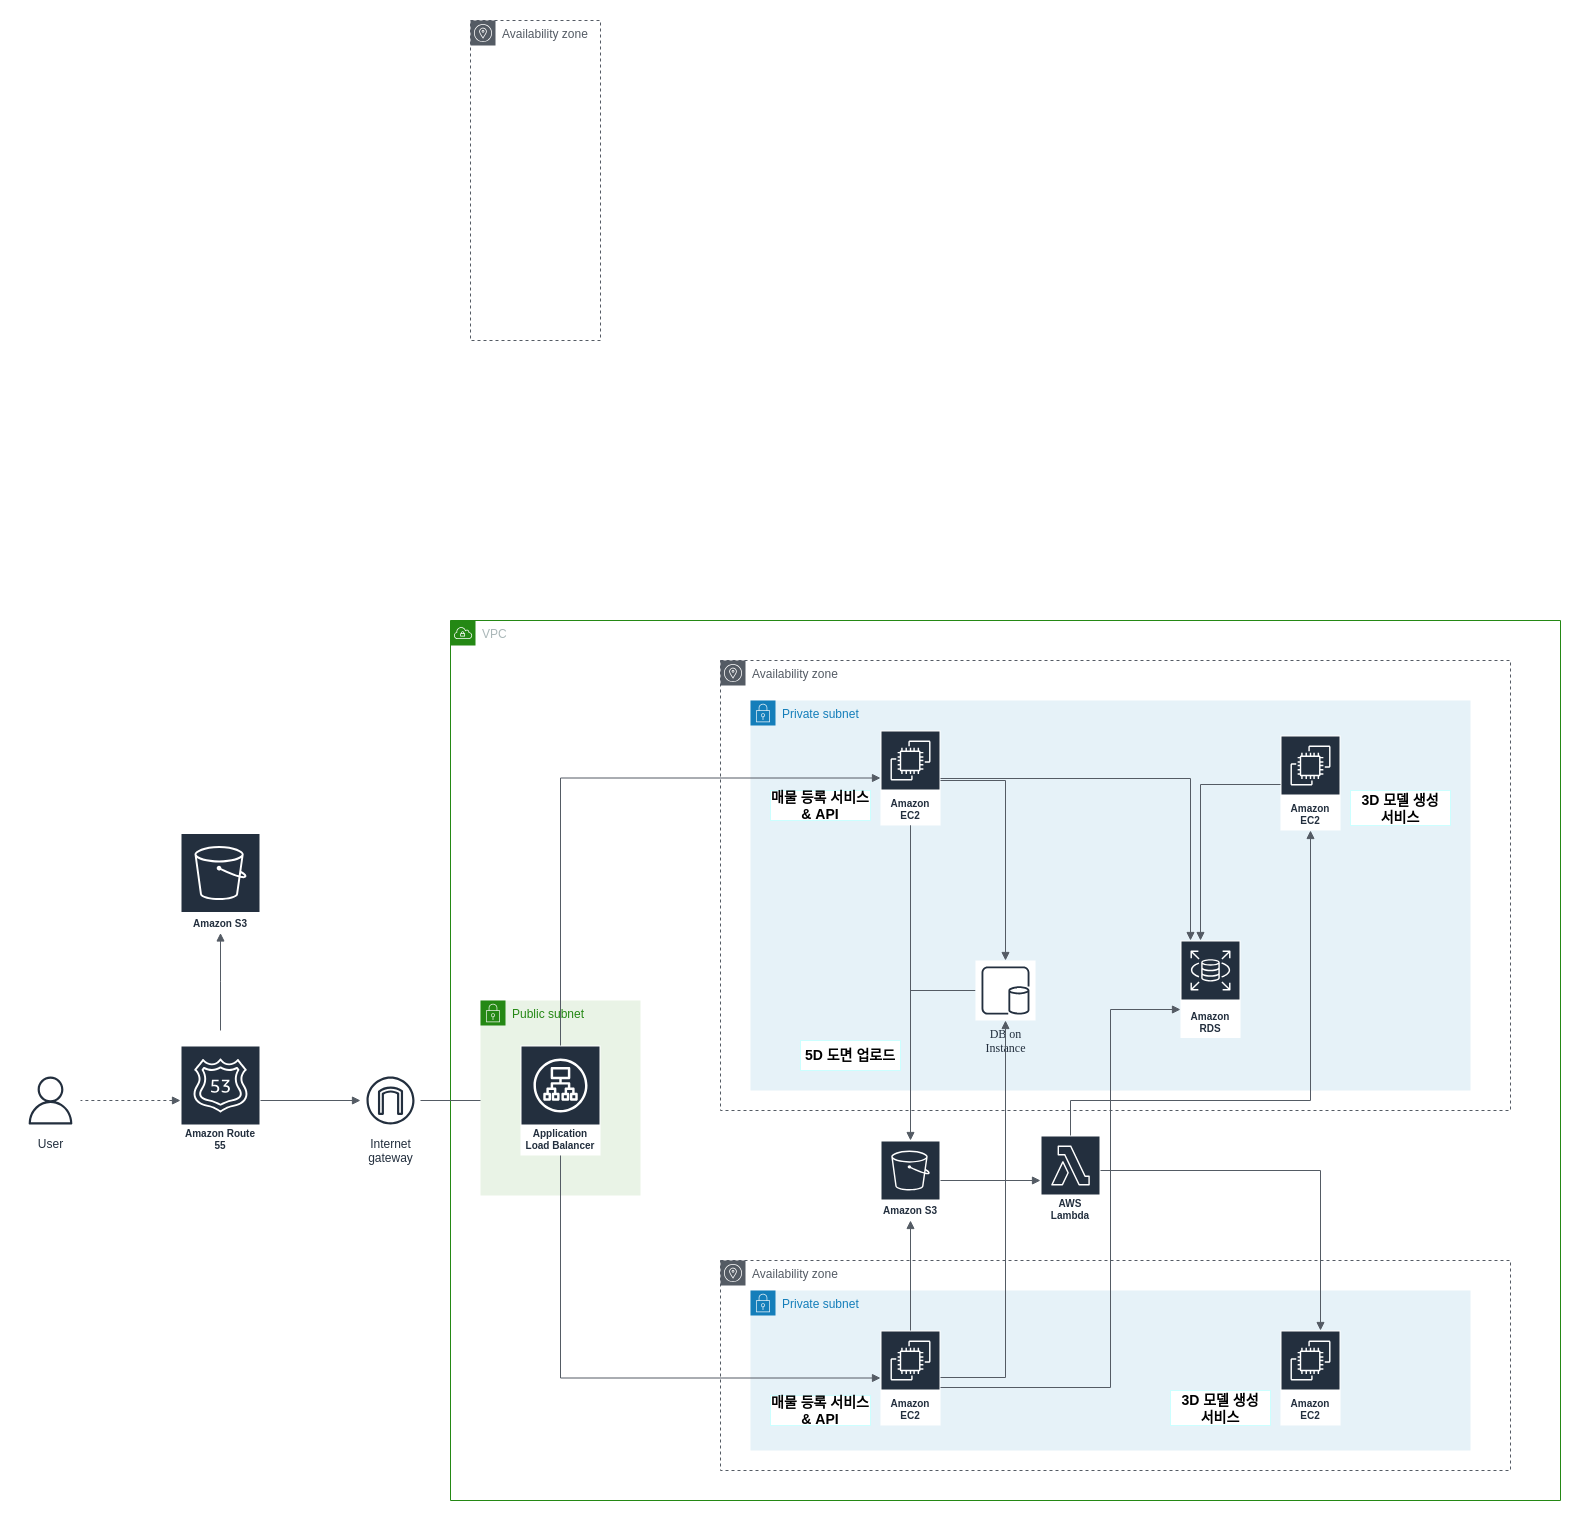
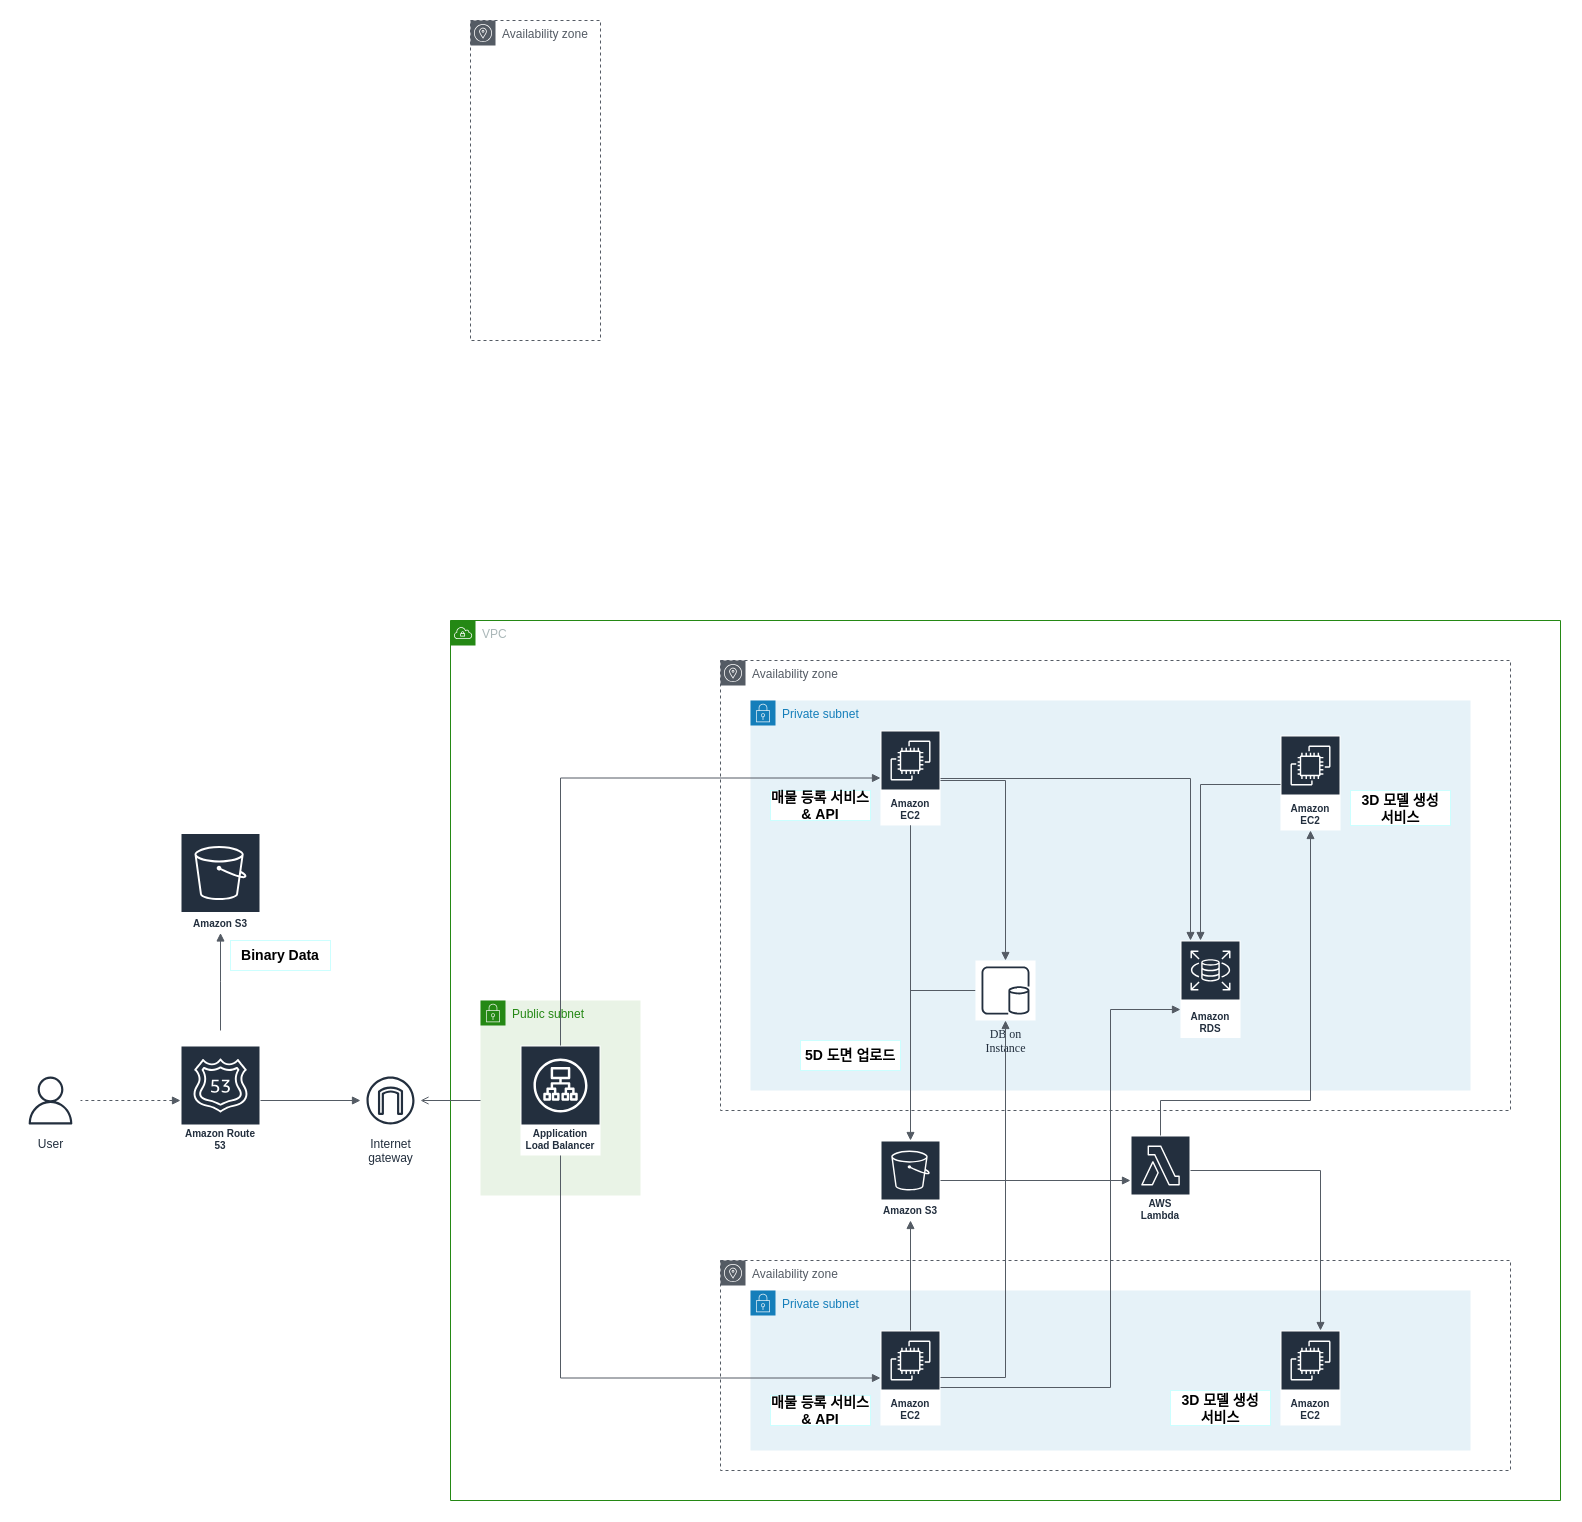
node "Binary Data": added
edge "Internet gateway" -> "Application Load Balancer": arrowhead none -> open
node "Amazon Route 55": label "Amazon Route 55" -> "Amazon Route 53"
node "AWS Lambda": moved (1071, 1181) -> (1161, 1181)
